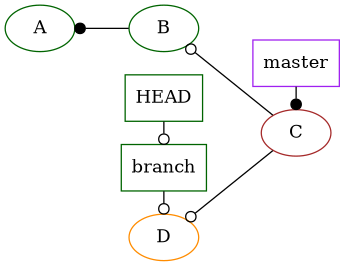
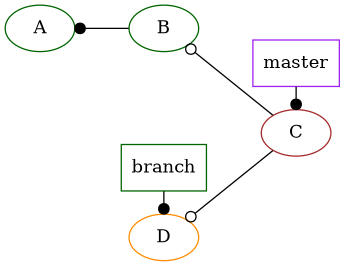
node "HEAD": removed
edge "branch" -> "D": arrowhead odot -> dot
